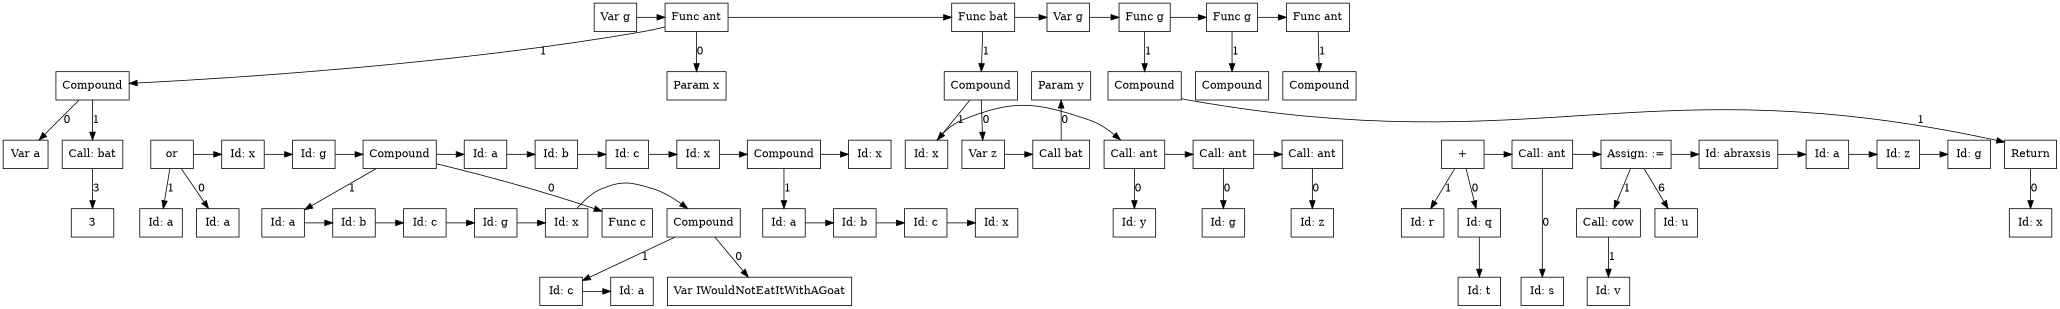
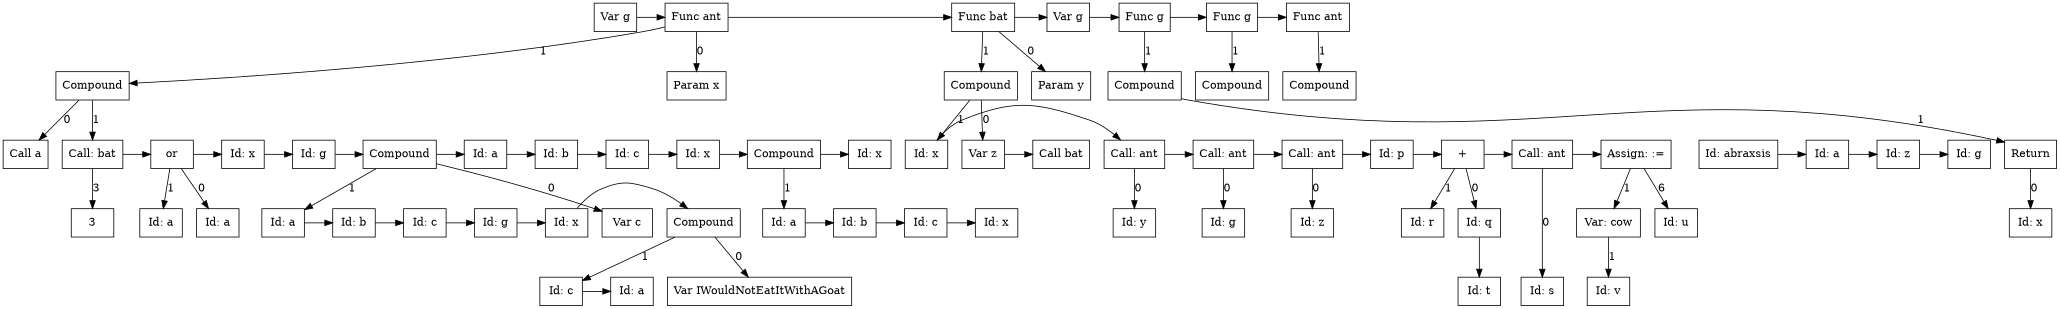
edge "Call bat" -> "Param y": now "Func bat" -> "Param y"
node "Var a": label "Var a" -> "Call a"
edge "Call: bat" -> "or": added
node "Id: p": added
edge "Assign: :=" -> "Id: abraxsis": removed
node "Func c": label "Func c" -> "Var c"
node "Call: cow": label "Call: cow" -> "Var: cow"
